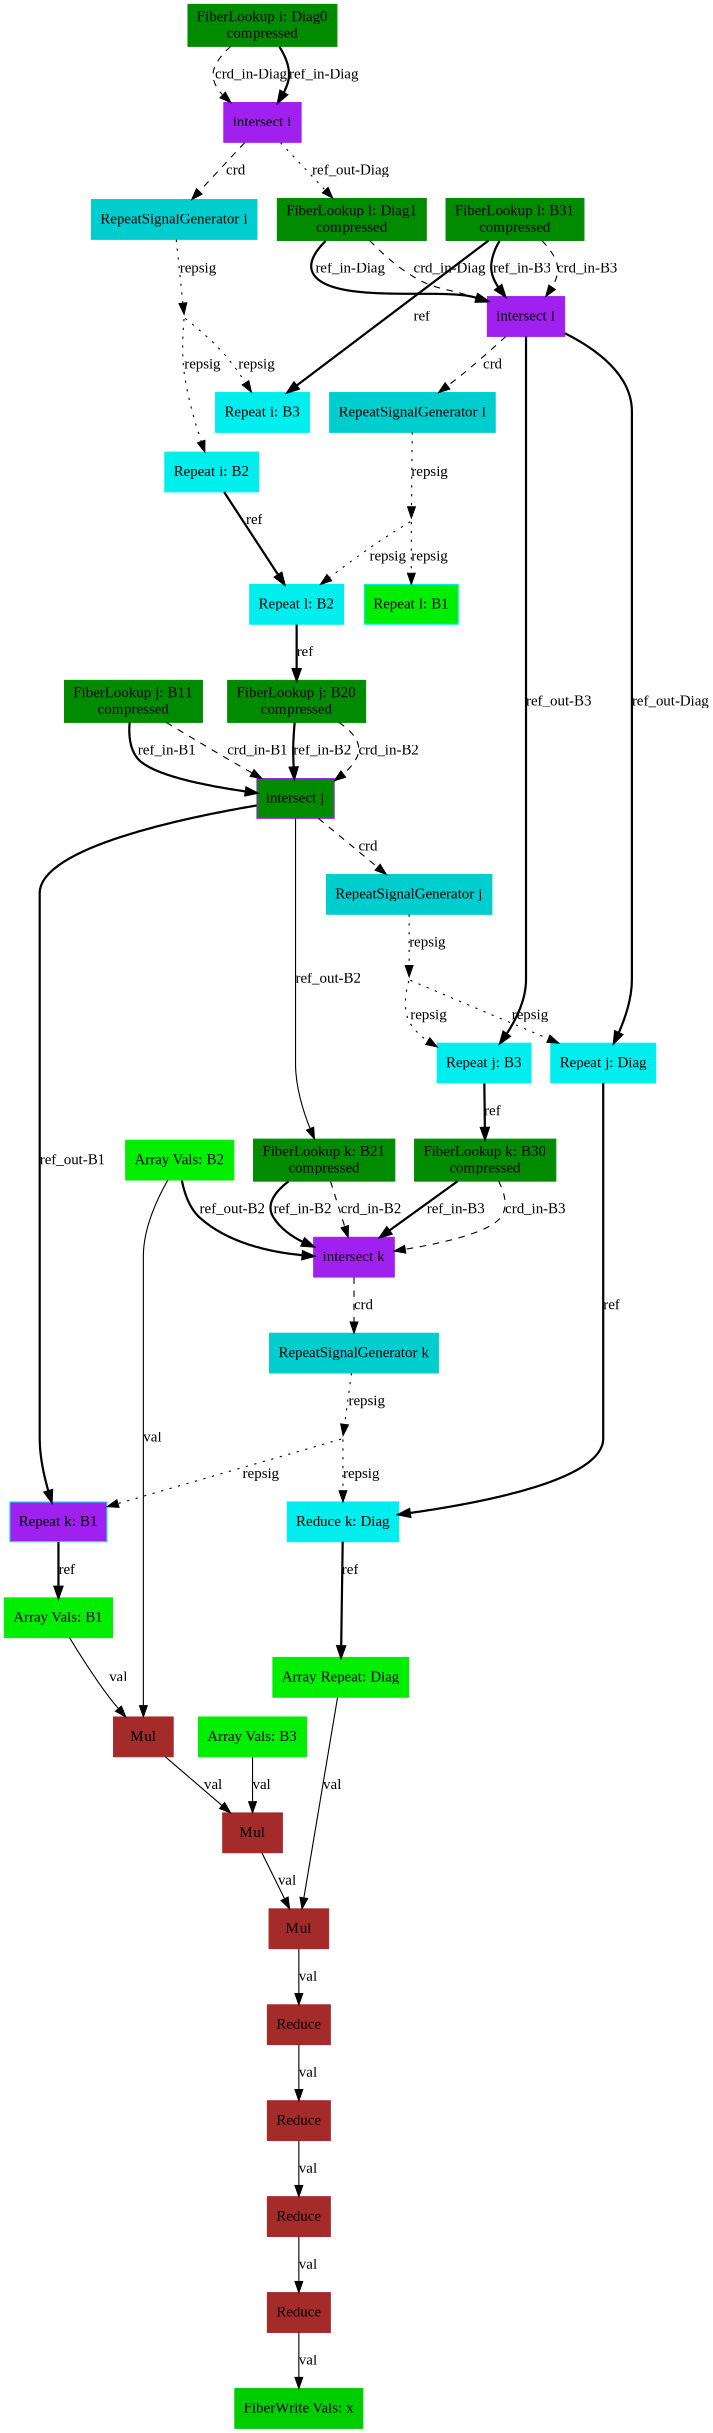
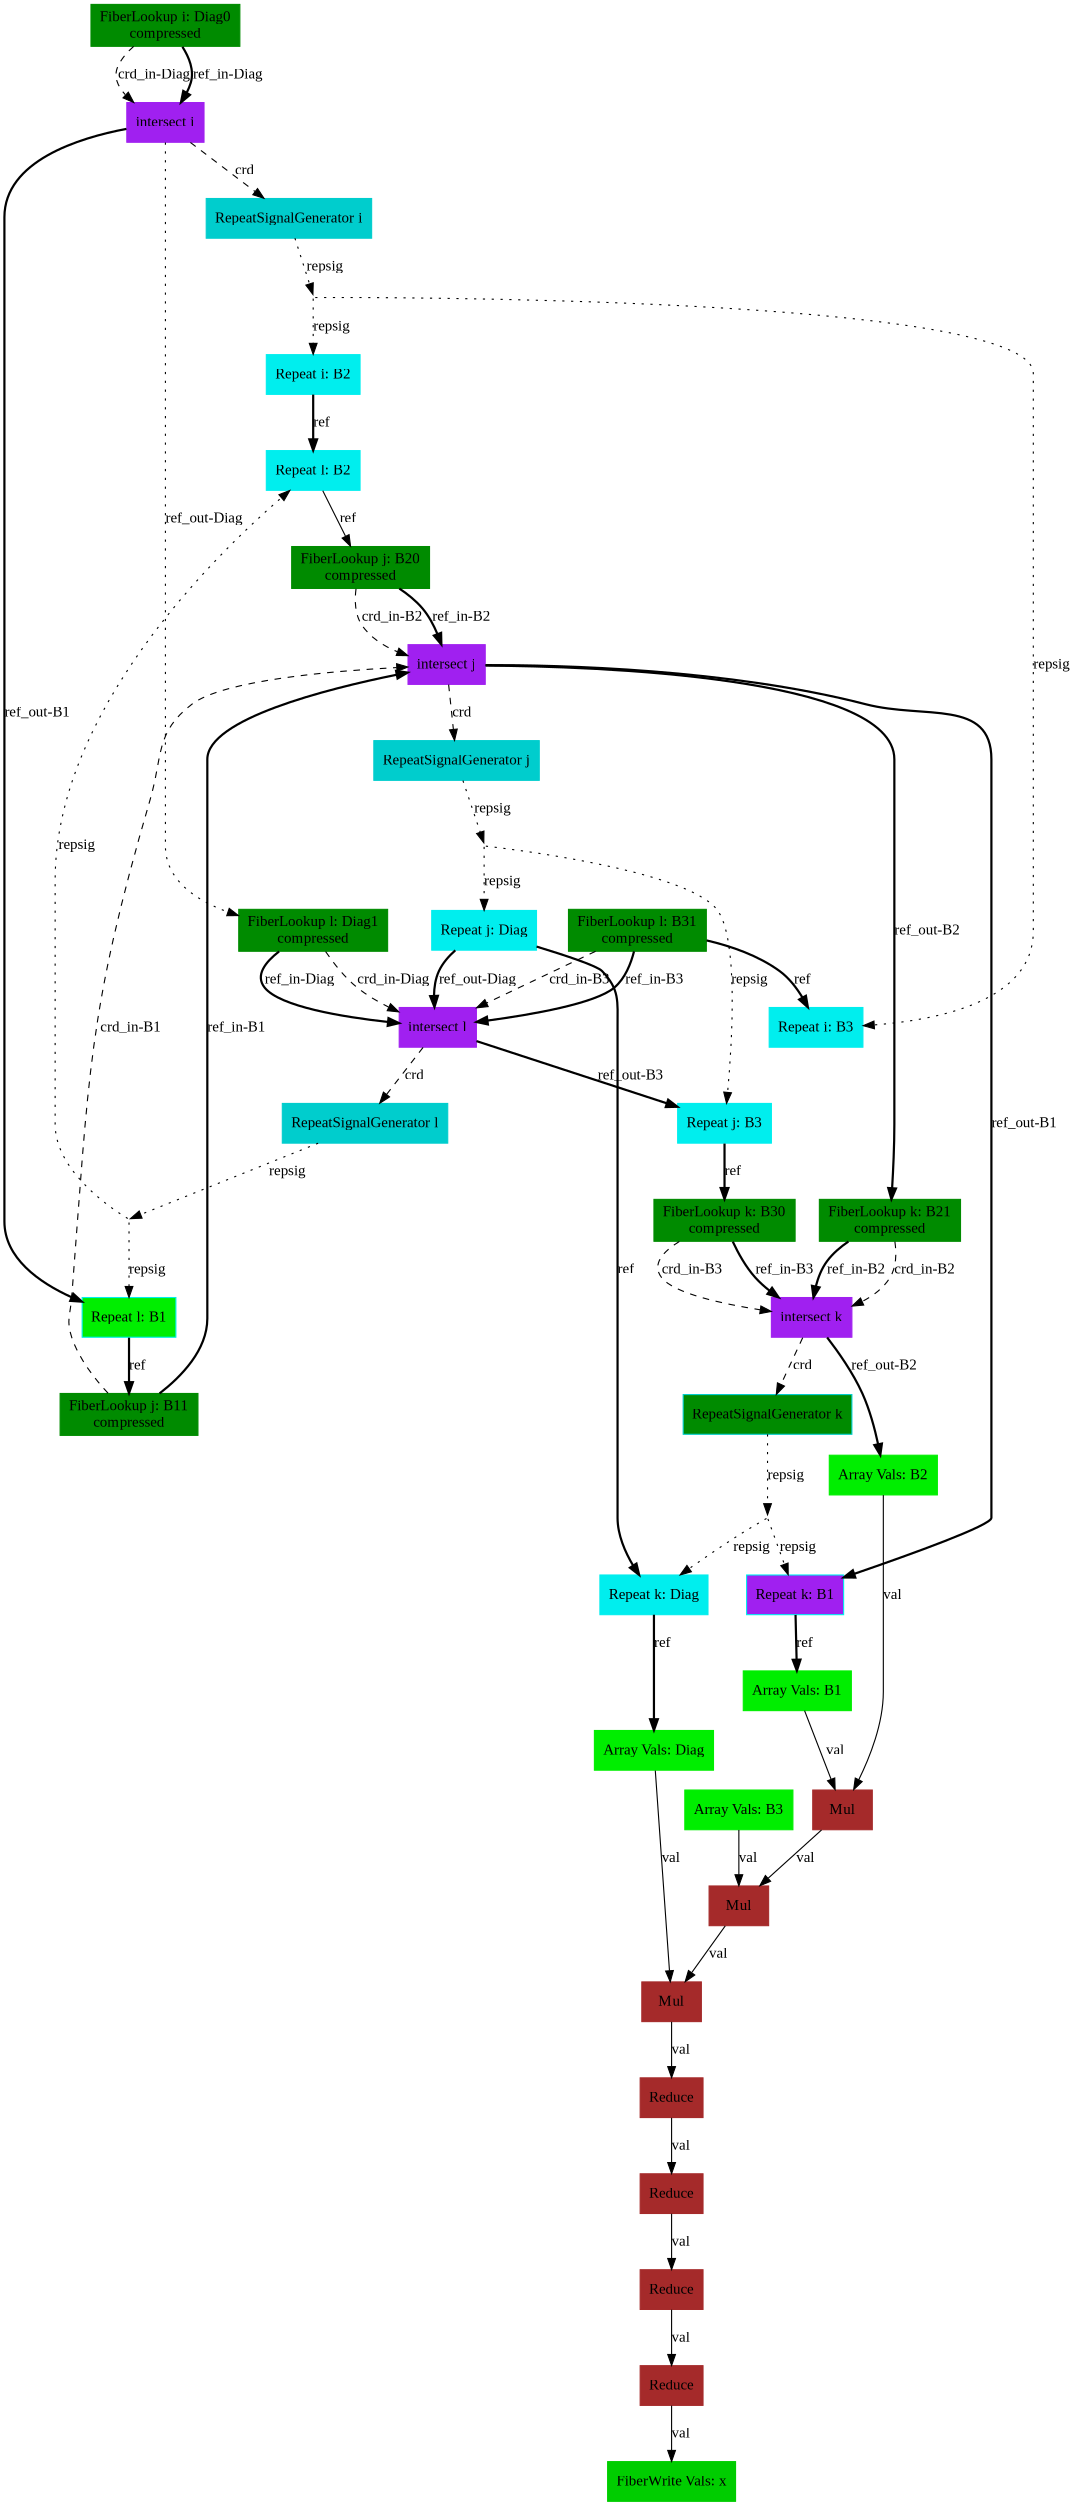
edge "Repeat l: B2" -> "FiberLookup j: B20 compressed": style bold -> solid
edge "intersect l" -> "Repeat j: Diag": reversed
edge "intersect i" -> "Repeat l: B1": added, label "ref_out-B1"
node "intersect j": fillcolor green4 -> purple
edge "intersect j" -> "FiberLookup k: B21 compressed": style solid -> bold
edge "Array Vals: B2" -> "intersect k": reversed
node "RepeatSignalGenerator k": fillcolor cyan3 -> green4
edge "Repeat l: B1" -> "FiberLookup j: B11 compressed": added, label "ref"
node "Reduce k: Diag": label "Reduce k: Diag" -> "Repeat k: Diag"
node "Array Repeat: Diag": label "Array Repeat: Diag" -> "Array Vals: Diag"
